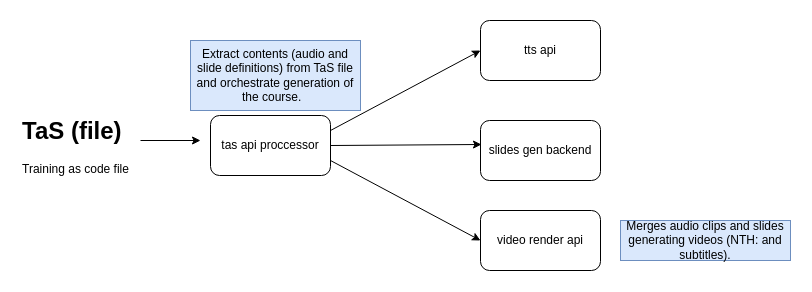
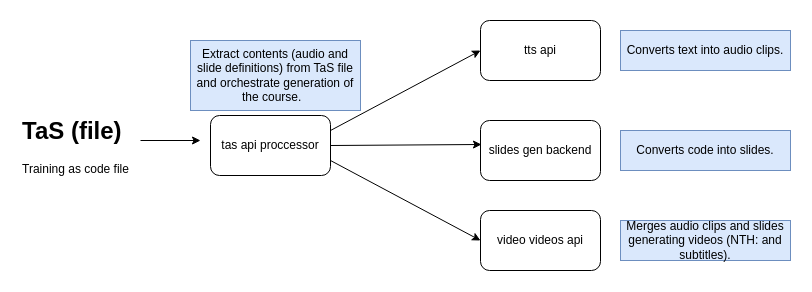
node "Converts text into audio clips.": added
node "Converts code into slides.": added
node "video render api": label "video render api" -> "video videos api"
